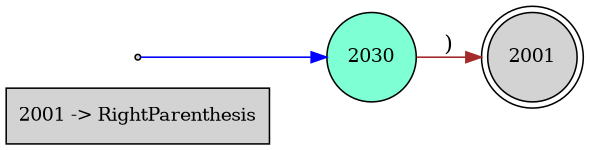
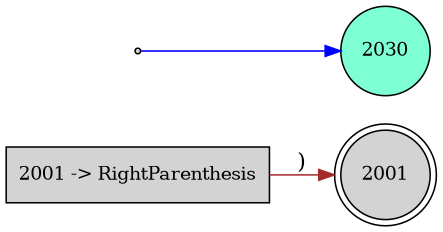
edge "2030" -> "2001": now "2001 -> RightParenthesis" -> "2001"
